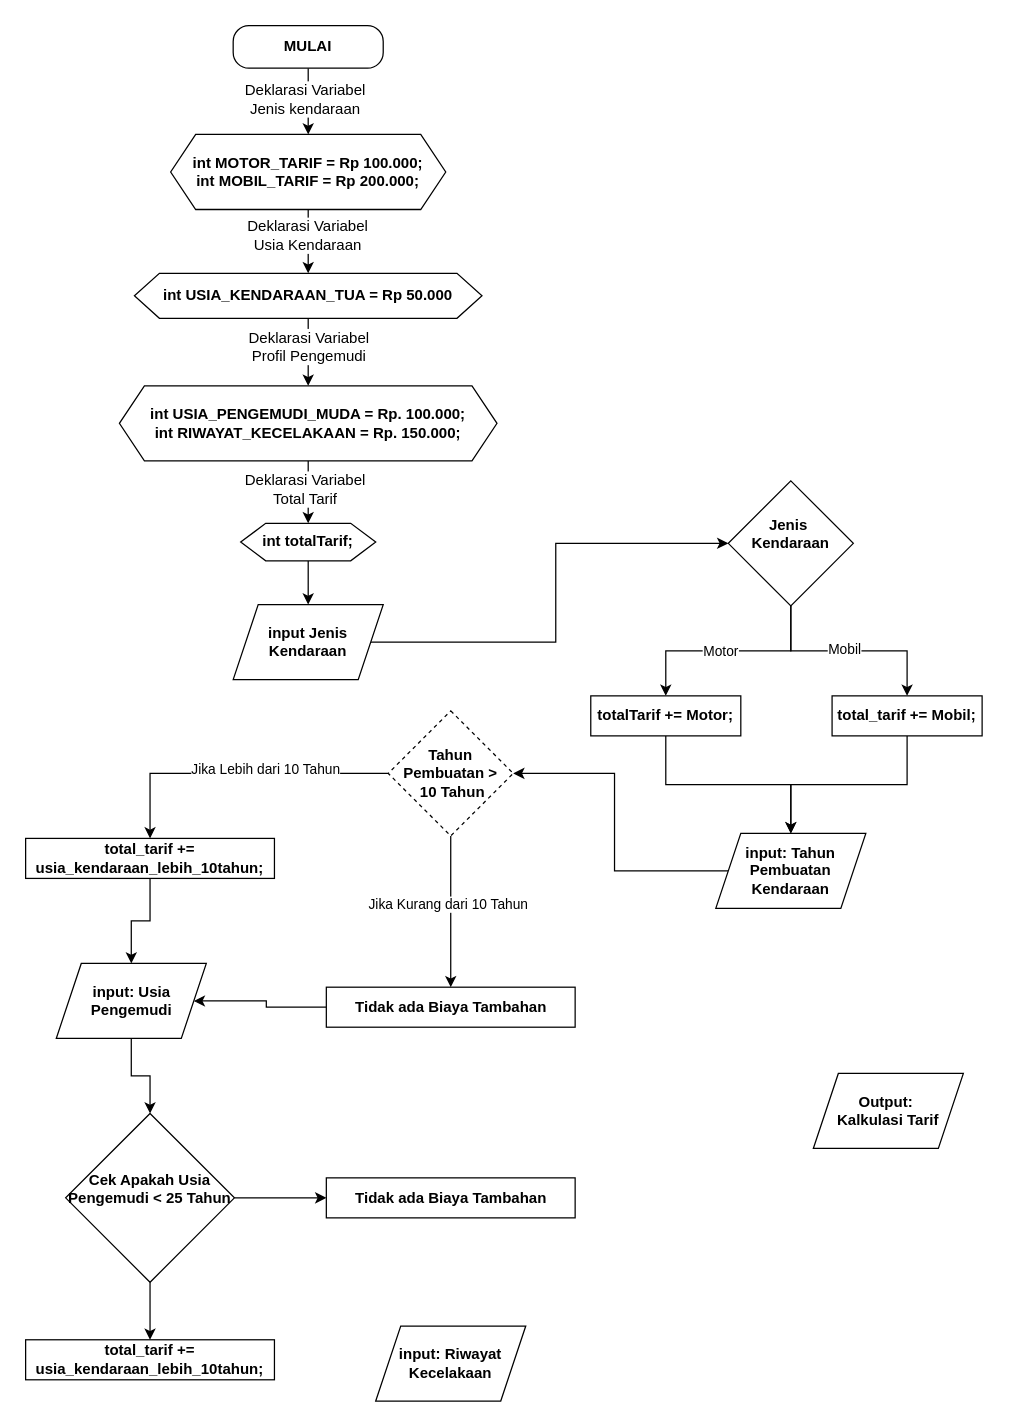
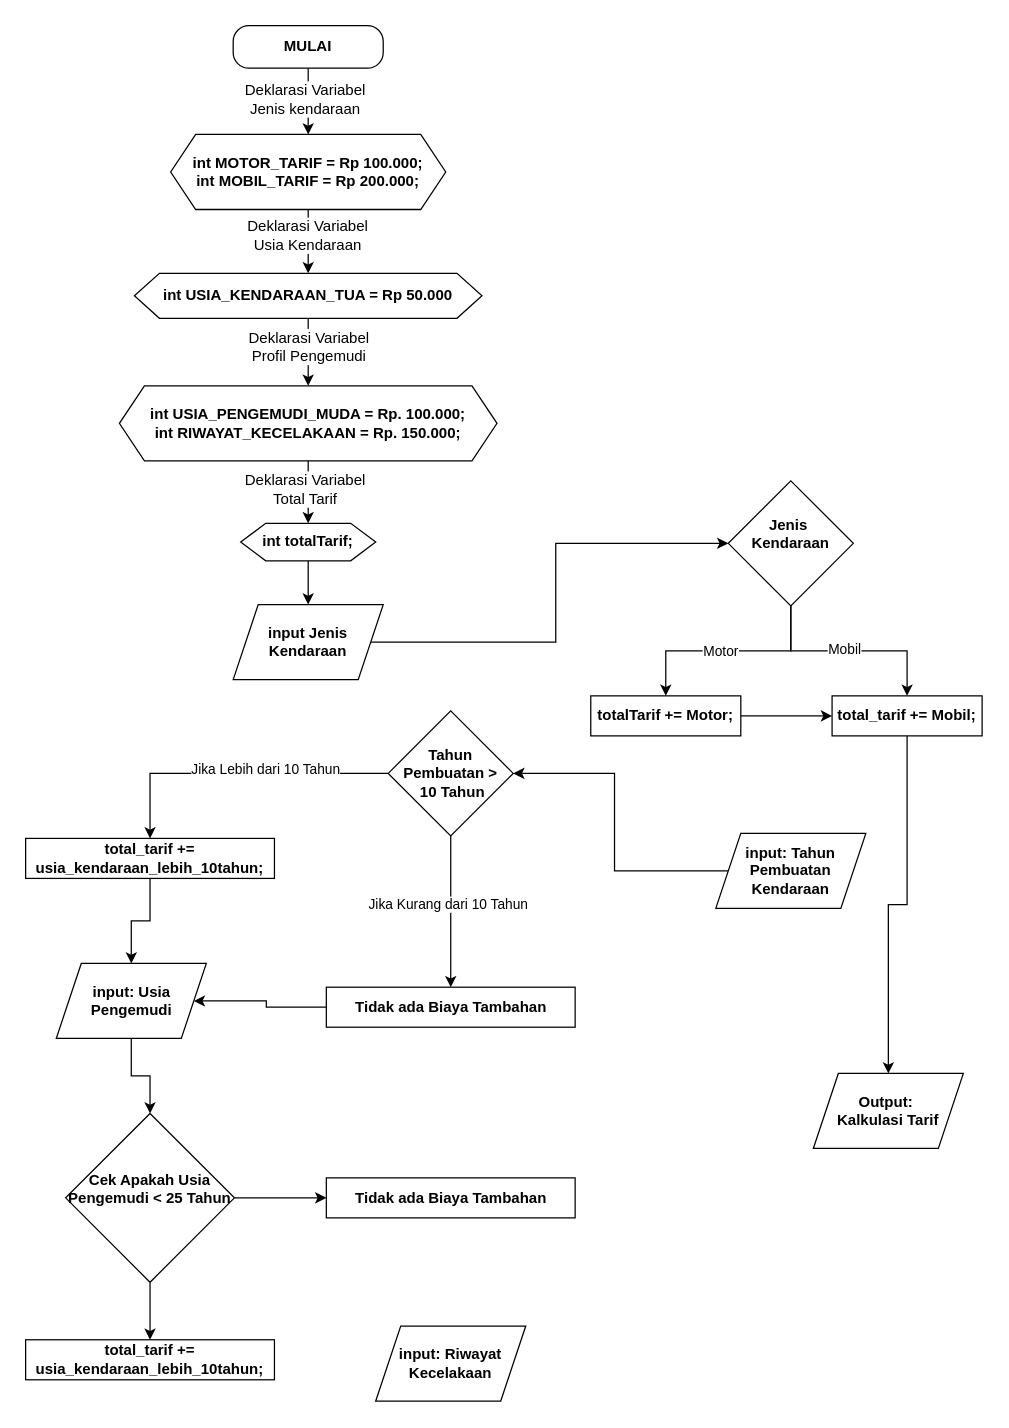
node "Tahun Pembuatan > 10 Tahun": style dashed -> solid
edge "totalTarif += Motor;" -> "input: Tahun Pembuatan Kendaraan": now "totalTarif += Motor;" -> "total_tarif += Mobil;"
edge "total_tarif += Mobil;" -> "input: Tahun Pembuatan Kendaraan": now "total_tarif += Mobil;" -> "Output: Kalkulasi Tarif"
